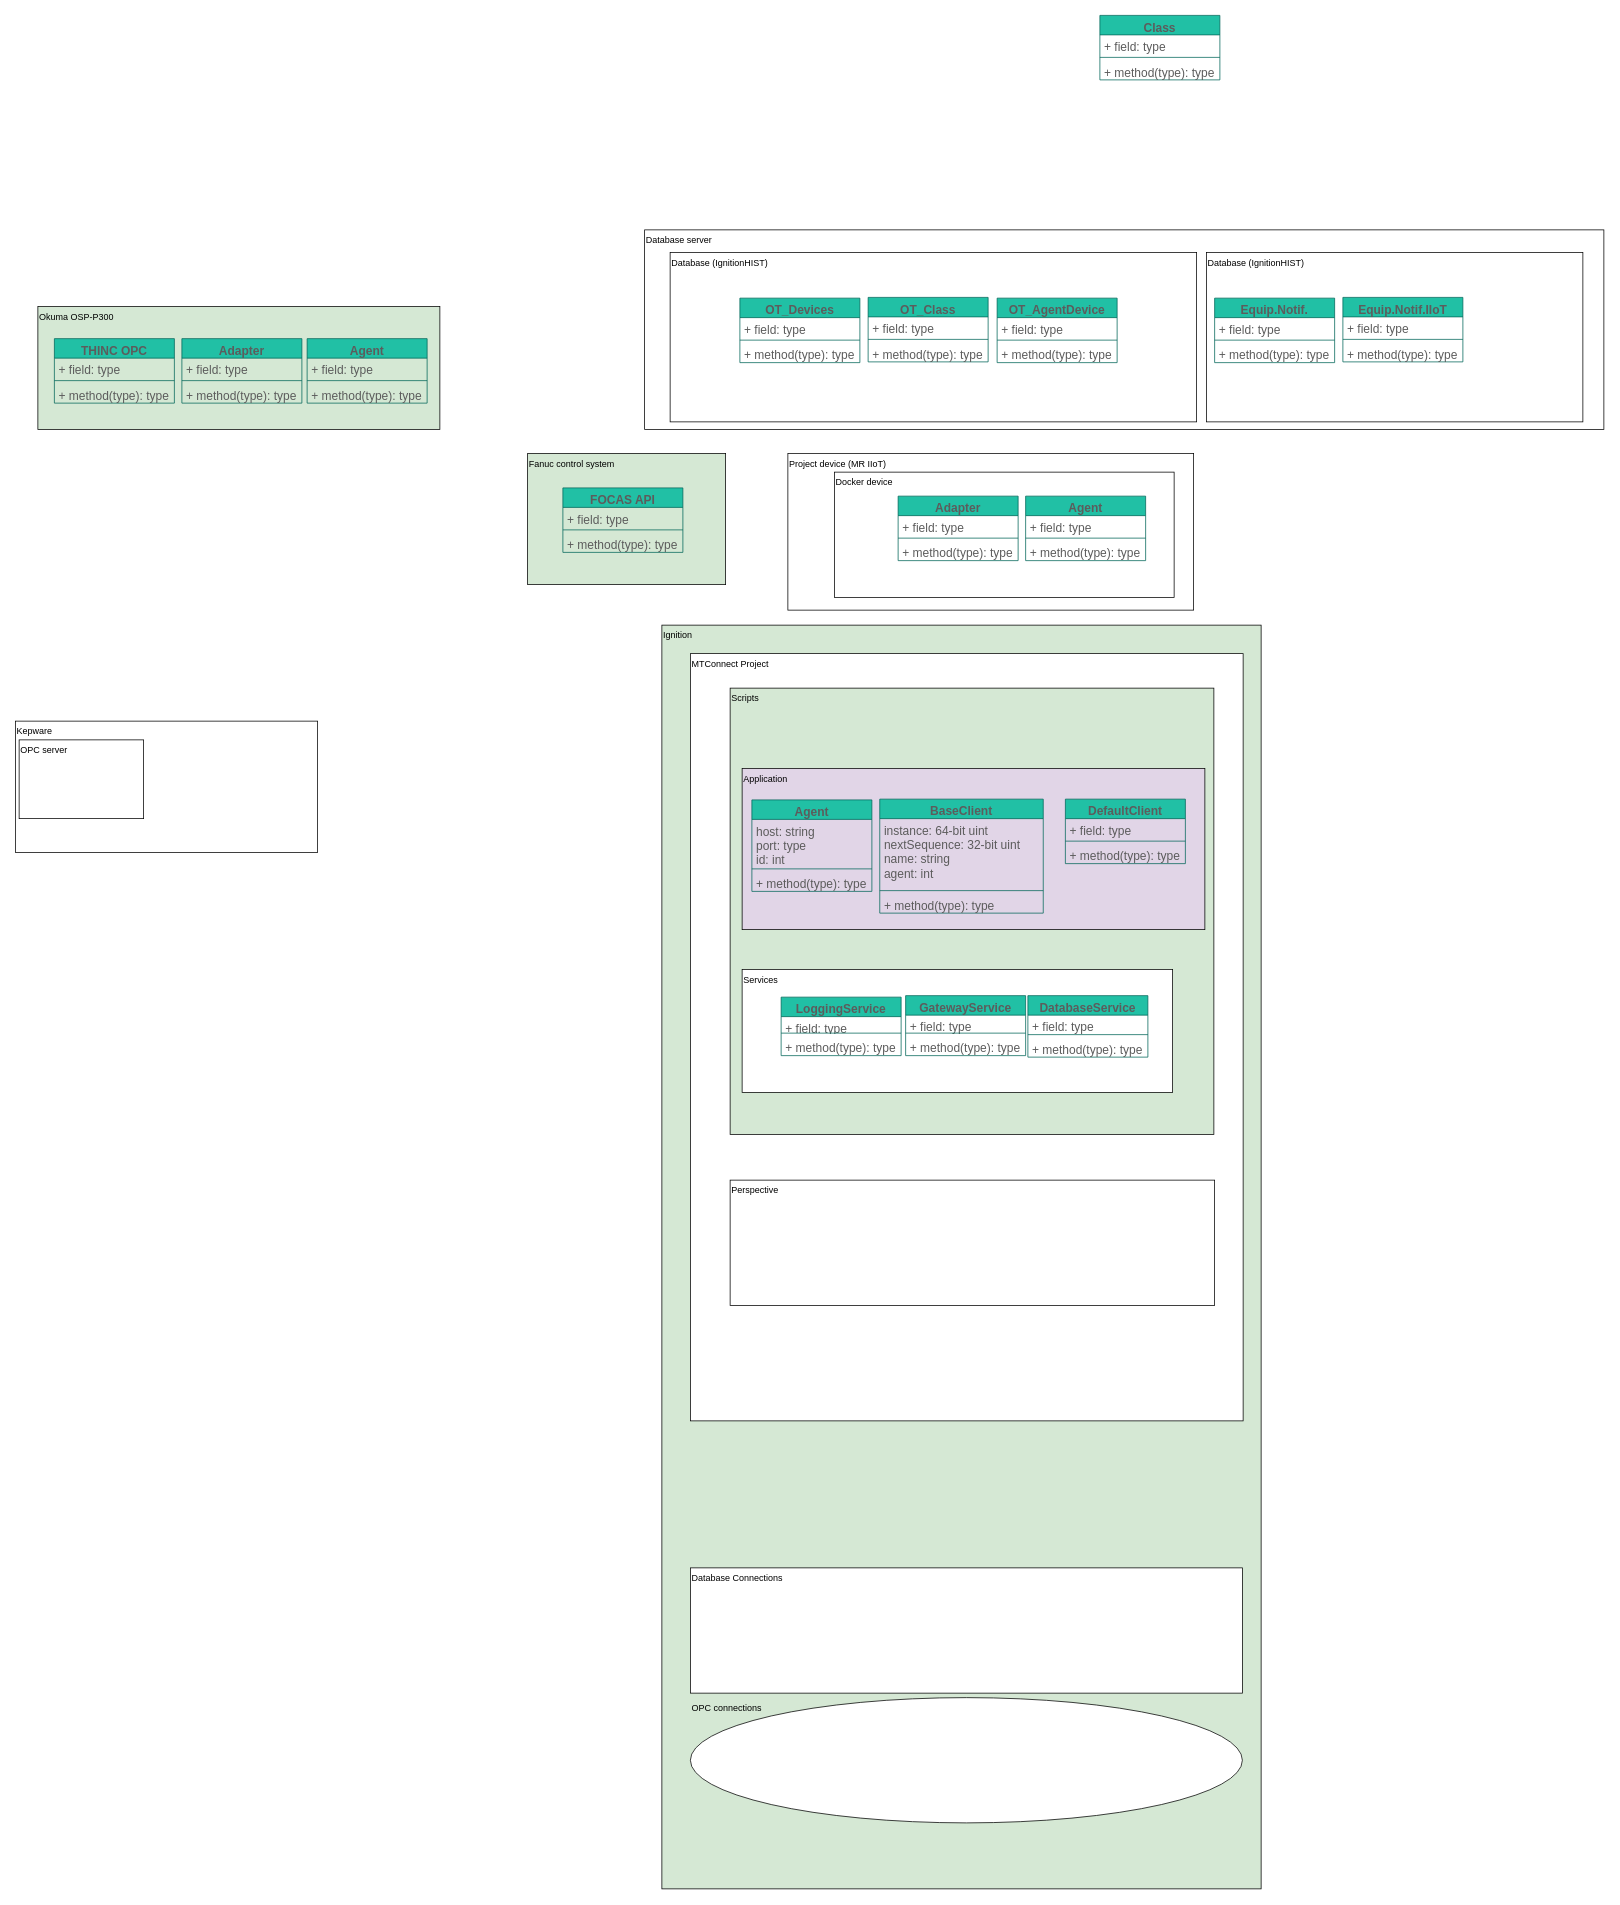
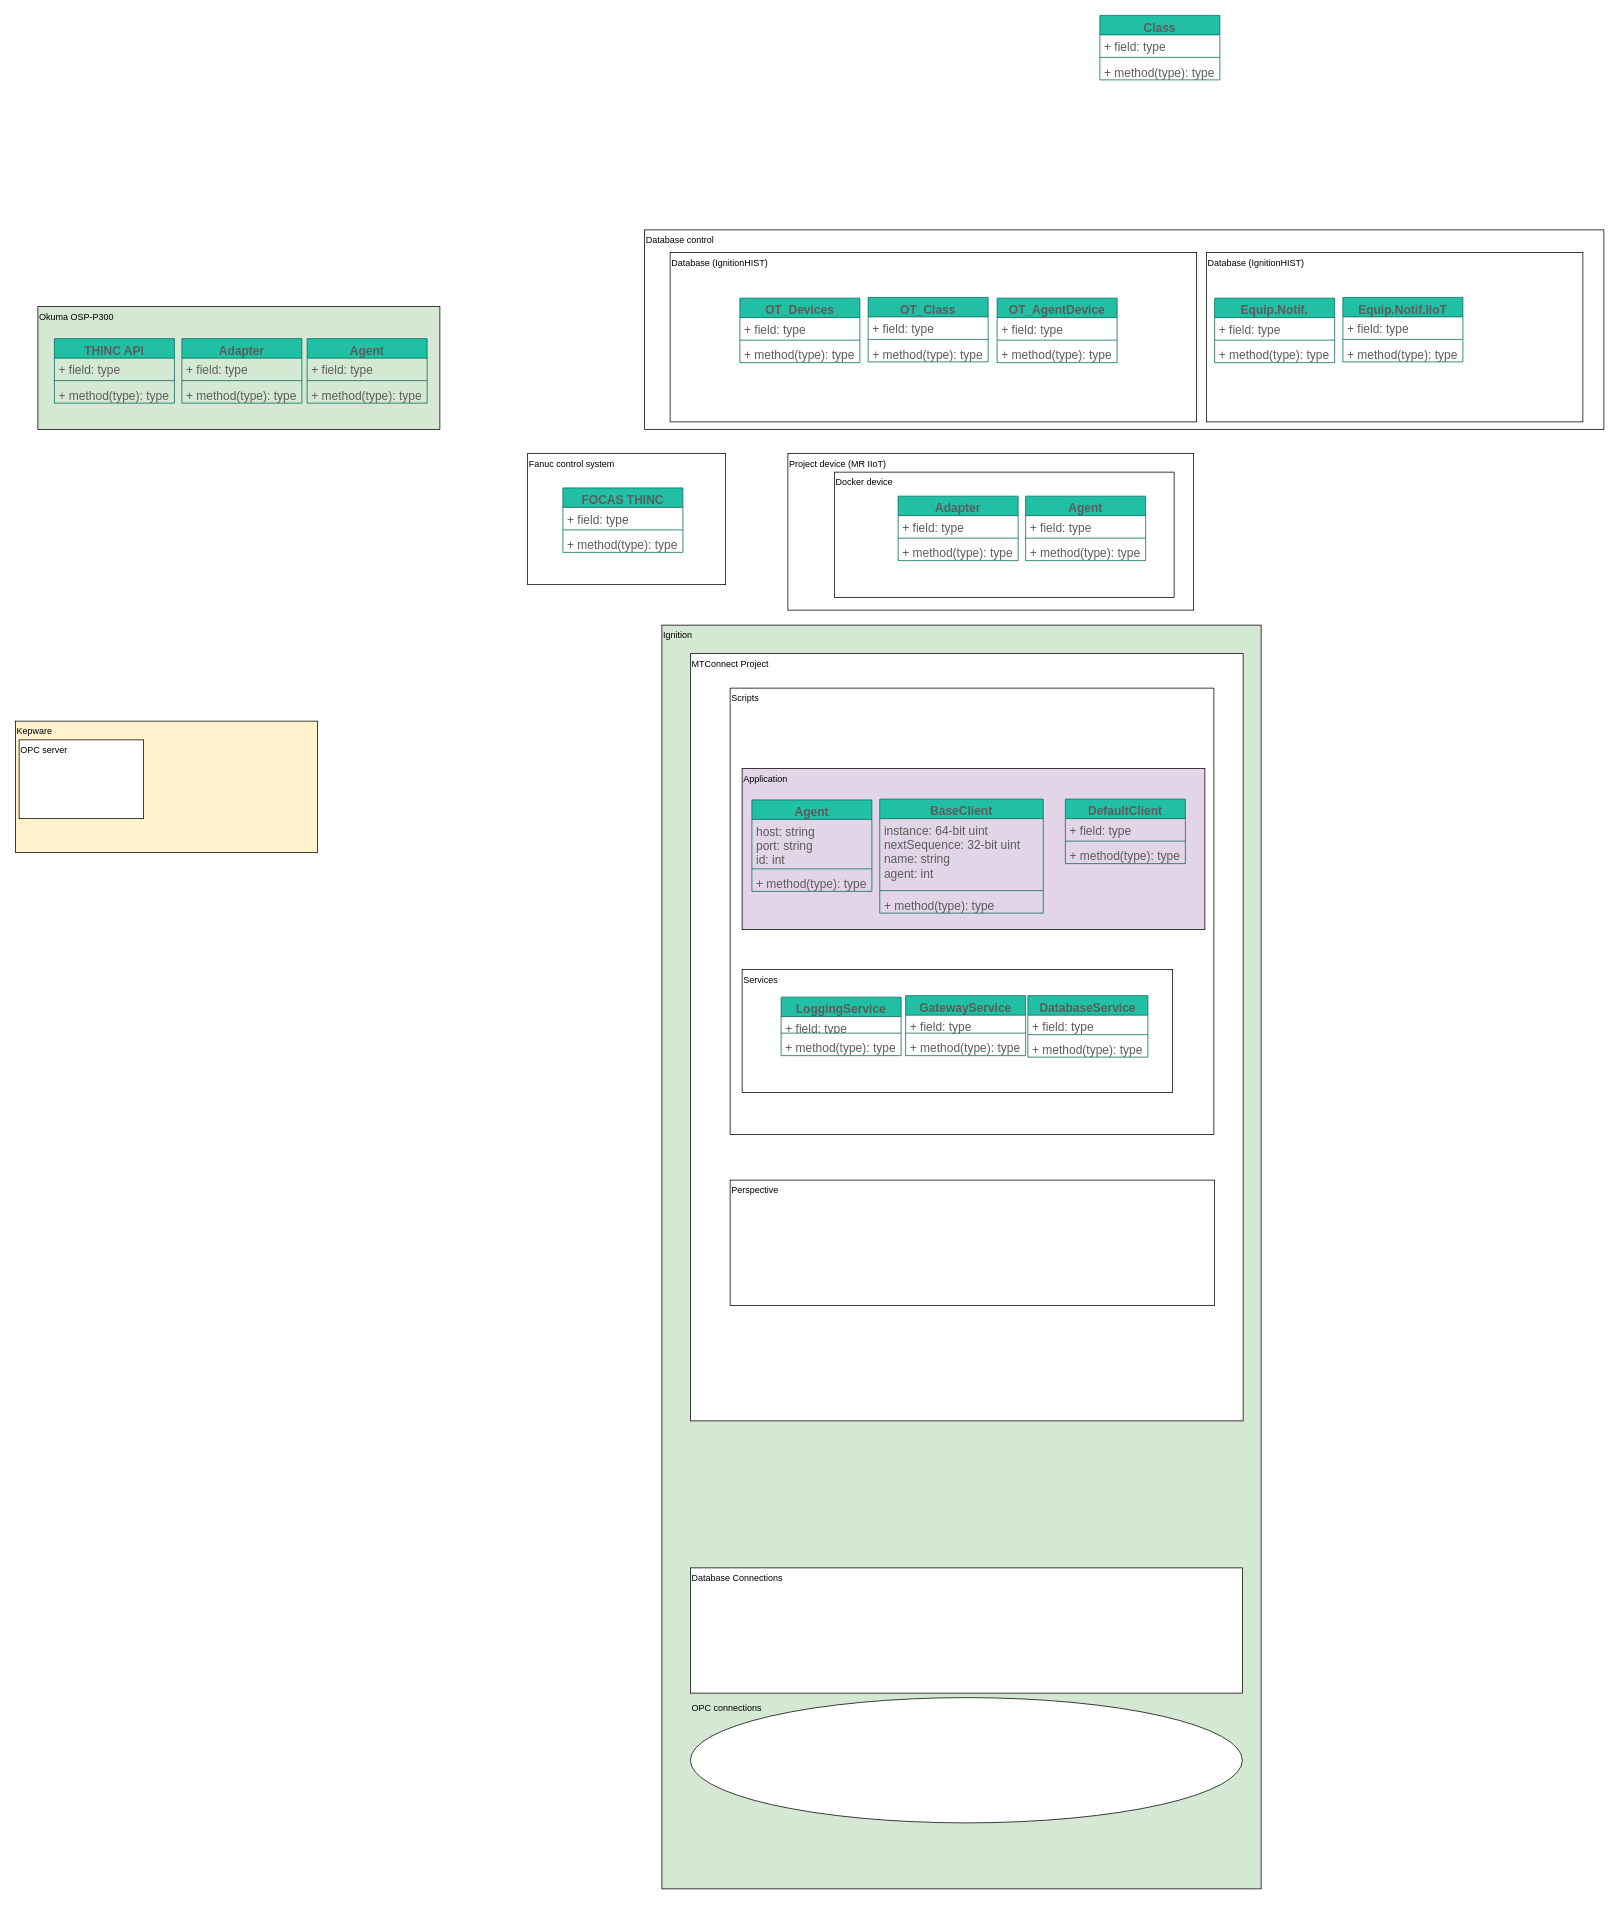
node "Database server": label "Database server" -> "Database control"
node "THINC OPC": label "THINC OPC" -> "THINC API"
node "FOCAS API": label "FOCAS API" -> "FOCAS THINC"
node "Fanuc control system": fillcolor #d5e8d4 -> #ffffff
node "Scripts": fillcolor #d5e8d4 -> #ffffff
node "Kepware": fillcolor #ffffff -> #fff2cc
node "host: string port: type id: int": label "host: string port: type id: int" -> "host: string port: string id: int"
